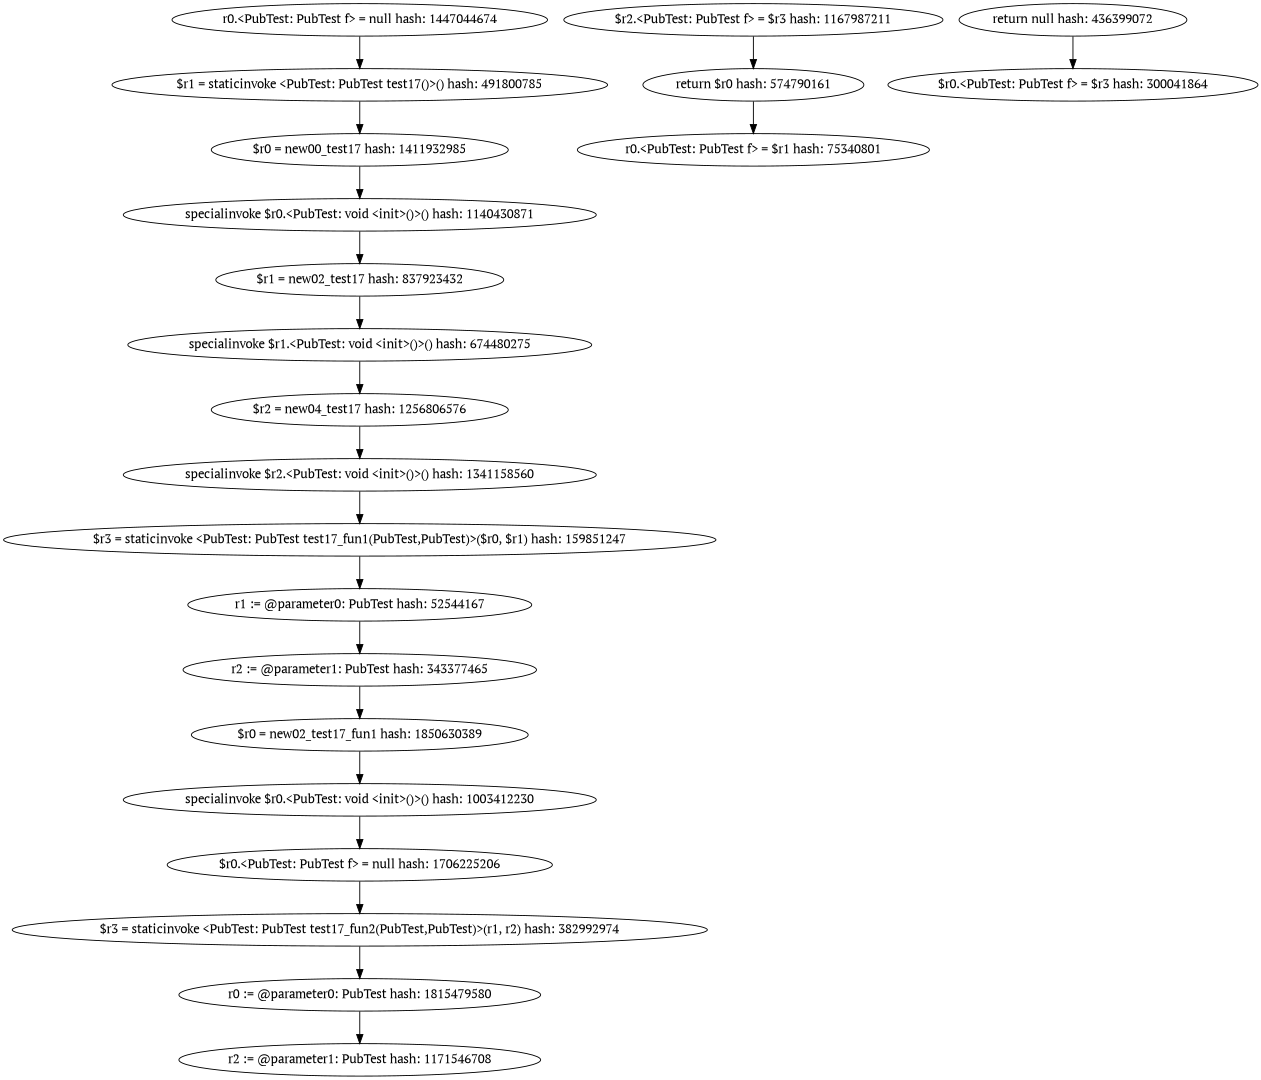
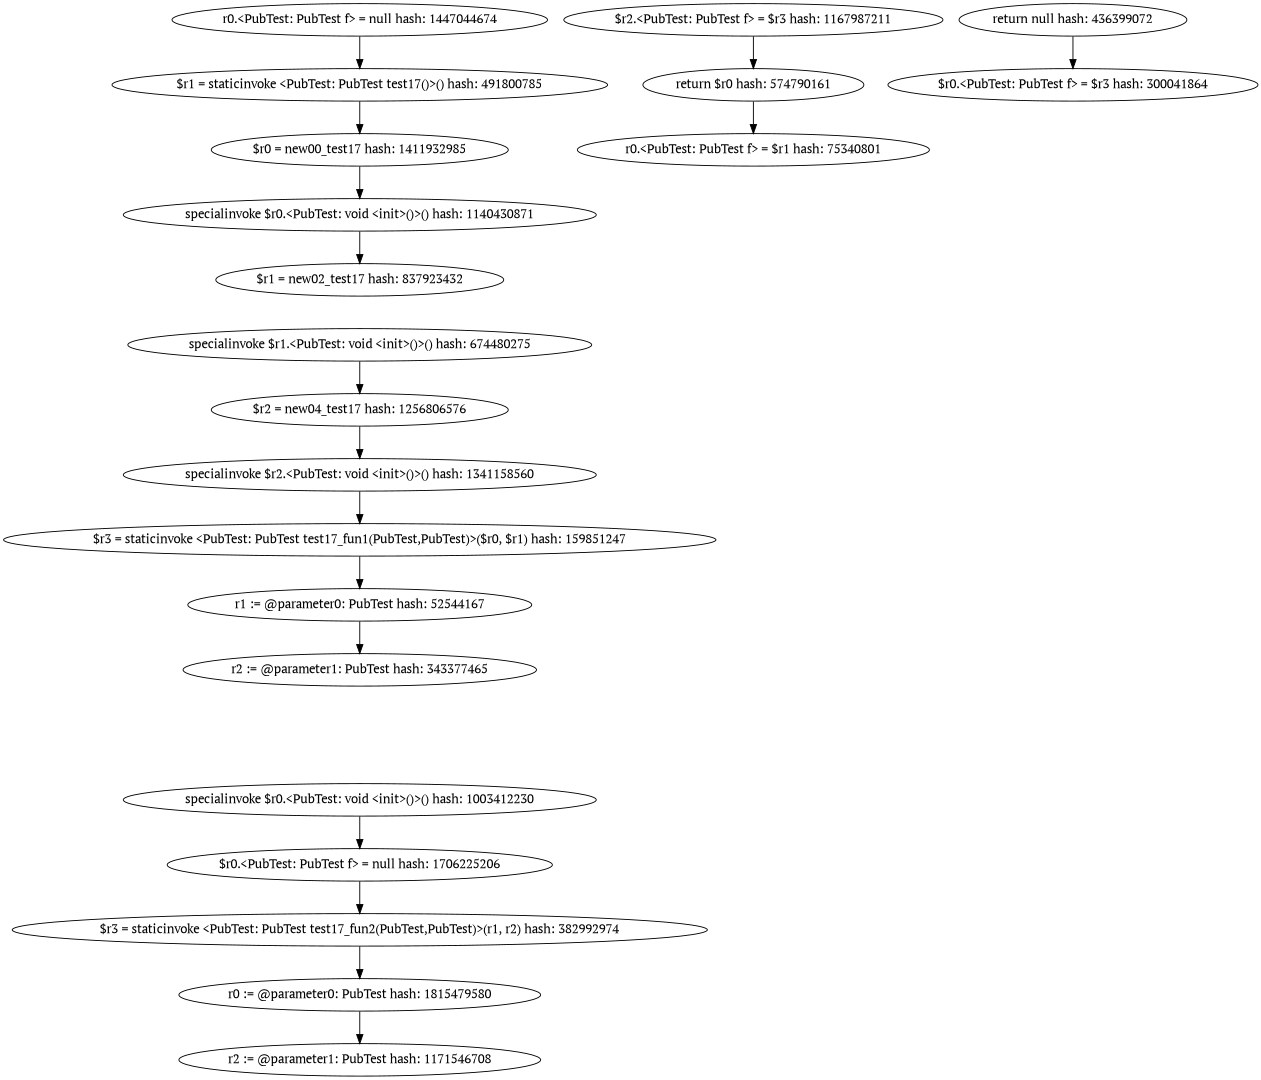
edge "$r1 = new02_test17 hash: 837923432" -> "specialinvoke $r1.<PubTest: void <init>()>() hash: 674480275": removed
node "$r0 = new02_test17_fun1 hash: 1850630389": removed
